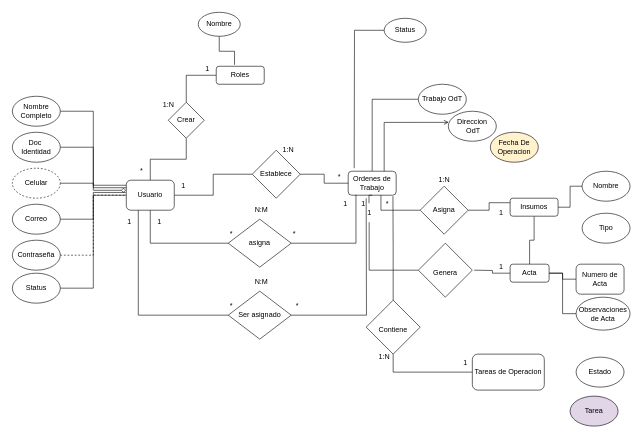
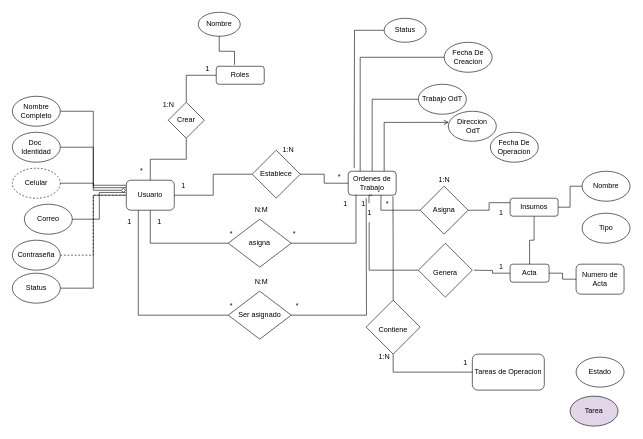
node "Fecha De Creacion": added
edge "Fecha De Creacion" -- "Ordenes de Trabajo": added
node "Fecha De Operacion": fillcolor #fff2cc -> #ffffff
node "Correo": moved (36, 219) -> (48, 219)
edge "Acta" -- "Observaciones de Acta": removed
node "Observaciones de Acta": removed
